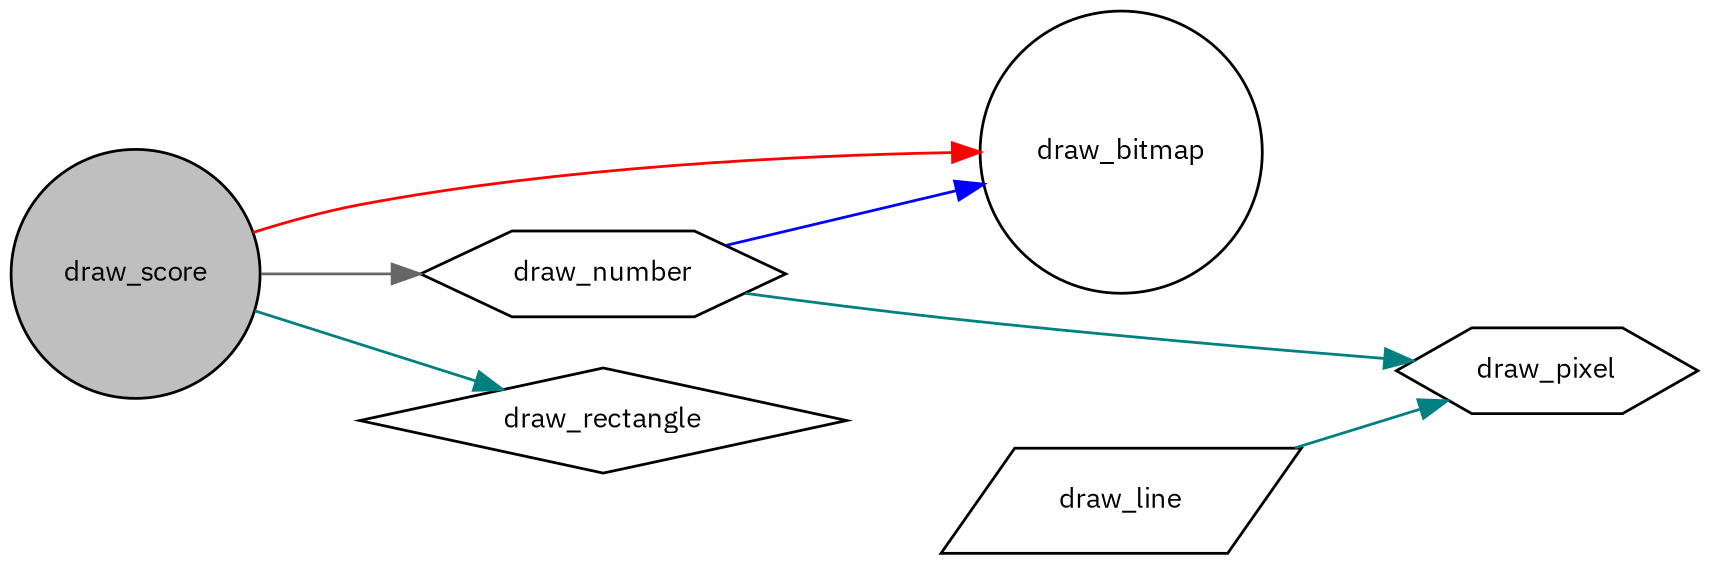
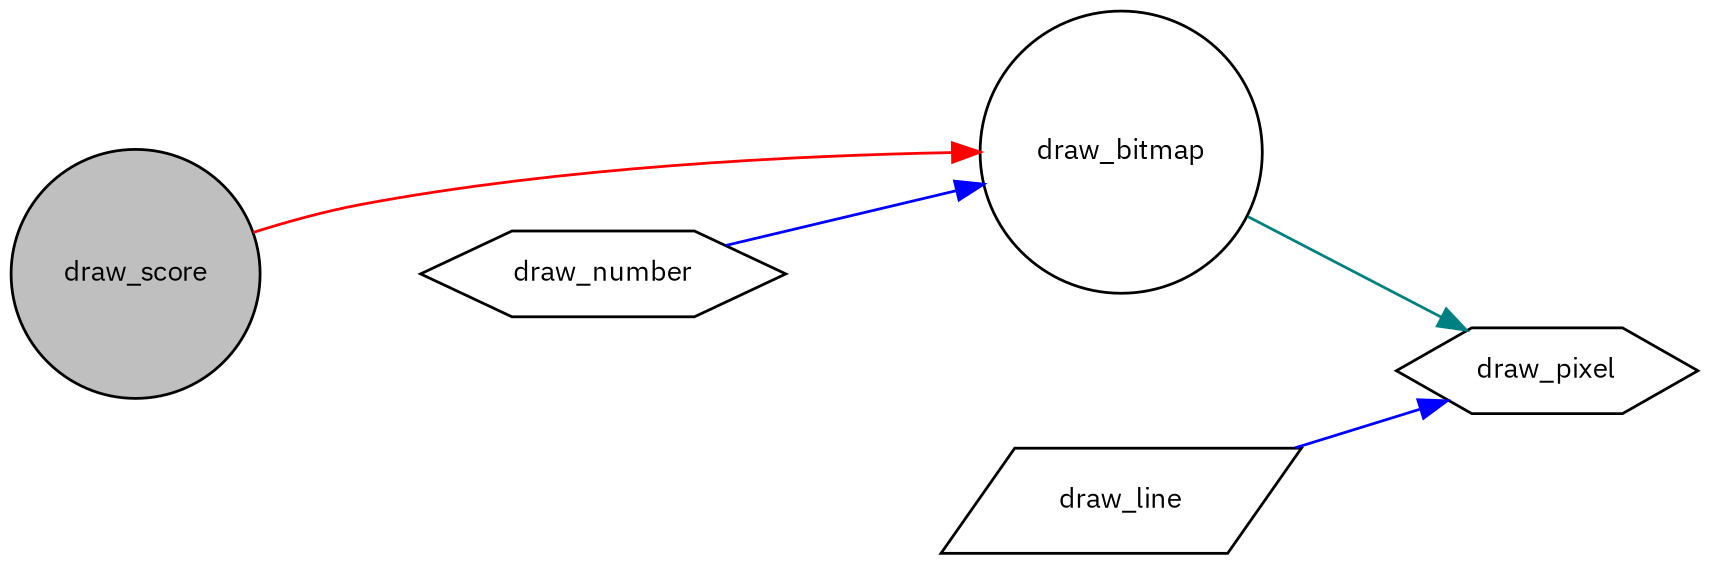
edge "draw_score" -> "draw_number": removed
edge "draw_number" -> "draw_pixel": now "draw_bitmap" -> "draw_pixel"
node "draw_rectangle": removed
edge "draw_line" -> "draw_pixel": color teal -> blue
